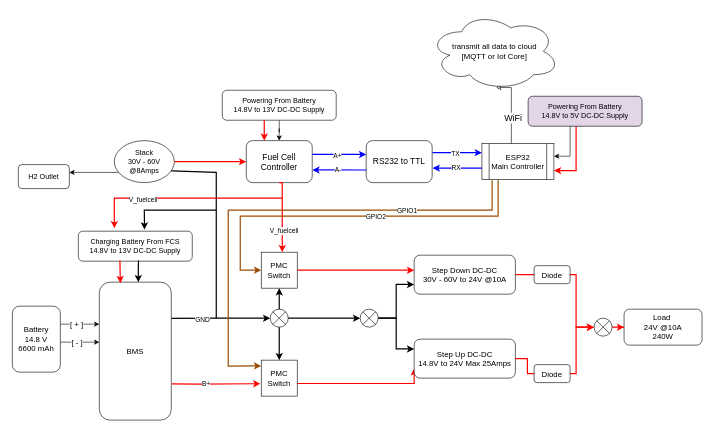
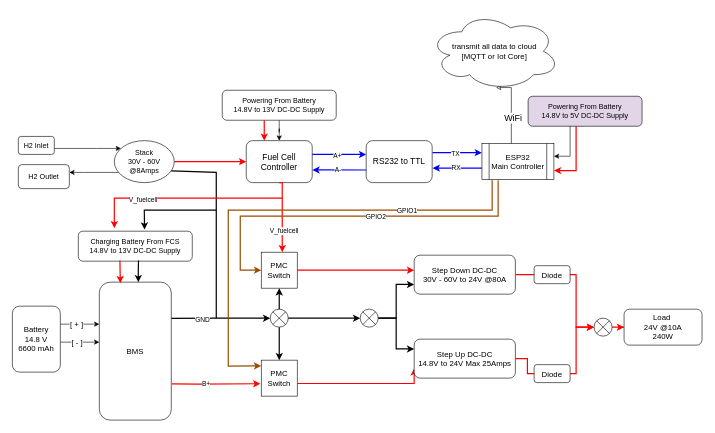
node "H2 Inlet": added
edge "H2 Inlet" -> "Stack 30V - 60V @8Amps": added
node "Step Down DC-DC 30V - 60V to 24V @10A": label "Step Down DC-DC 30V - 60V to 24V @10A" -> "Step Down DC-DC 30V - 60V to 24V @80A"
